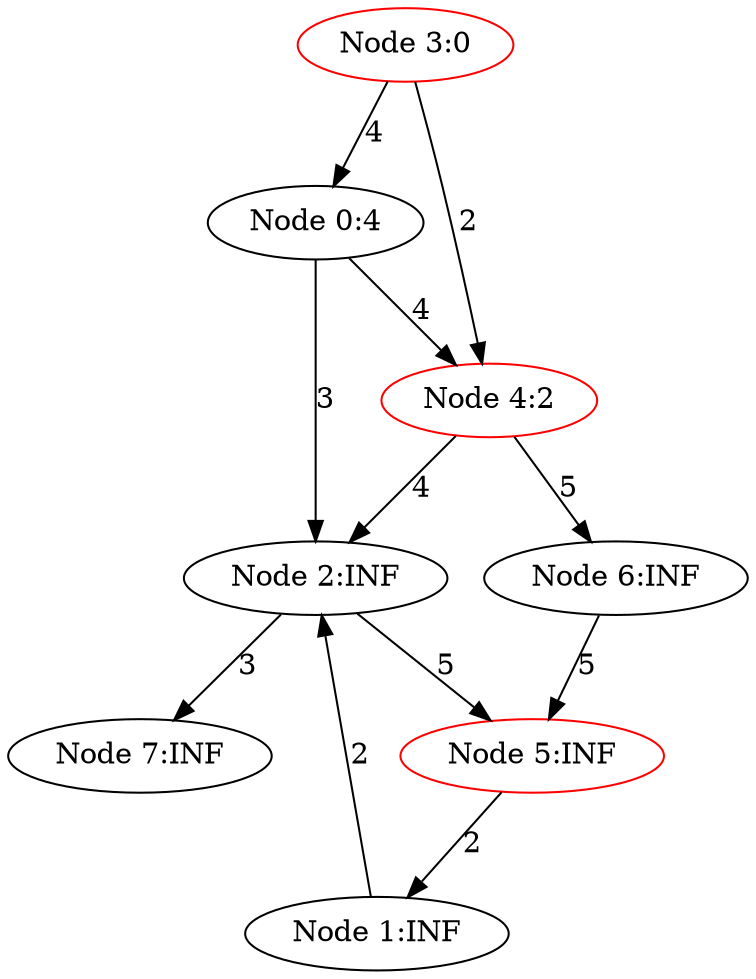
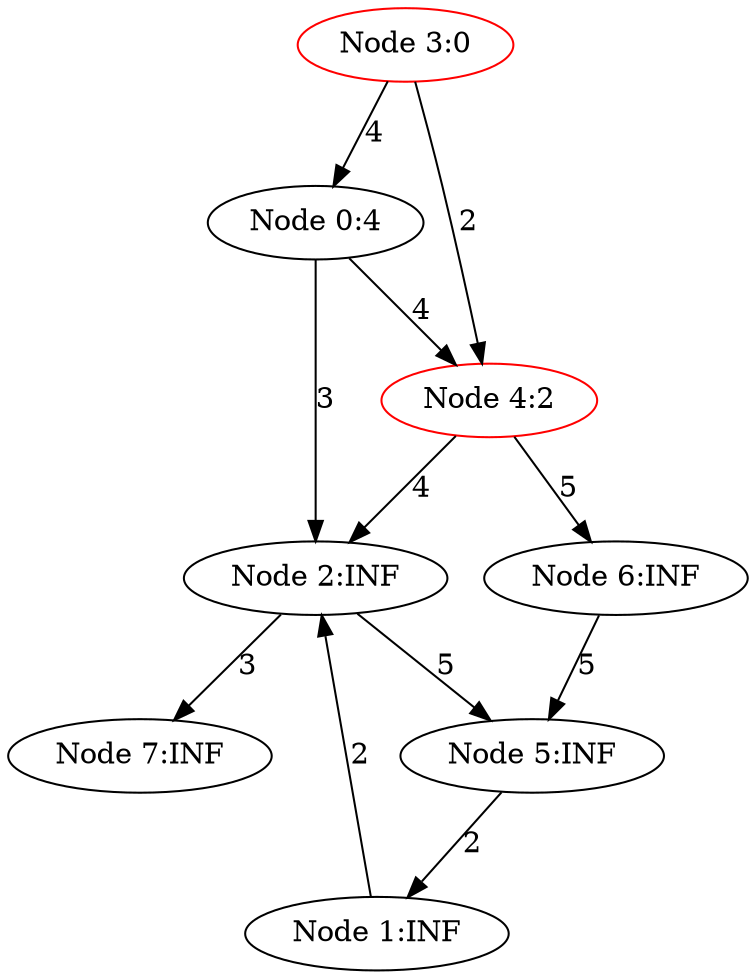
node "Node 5:INF": color red -> black
